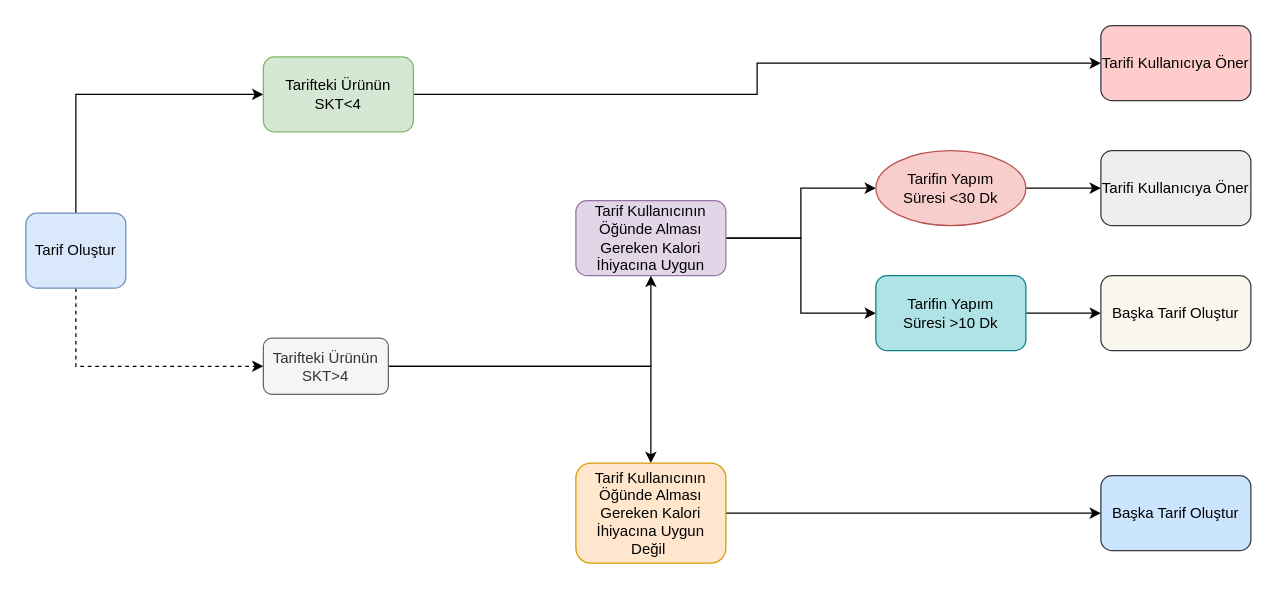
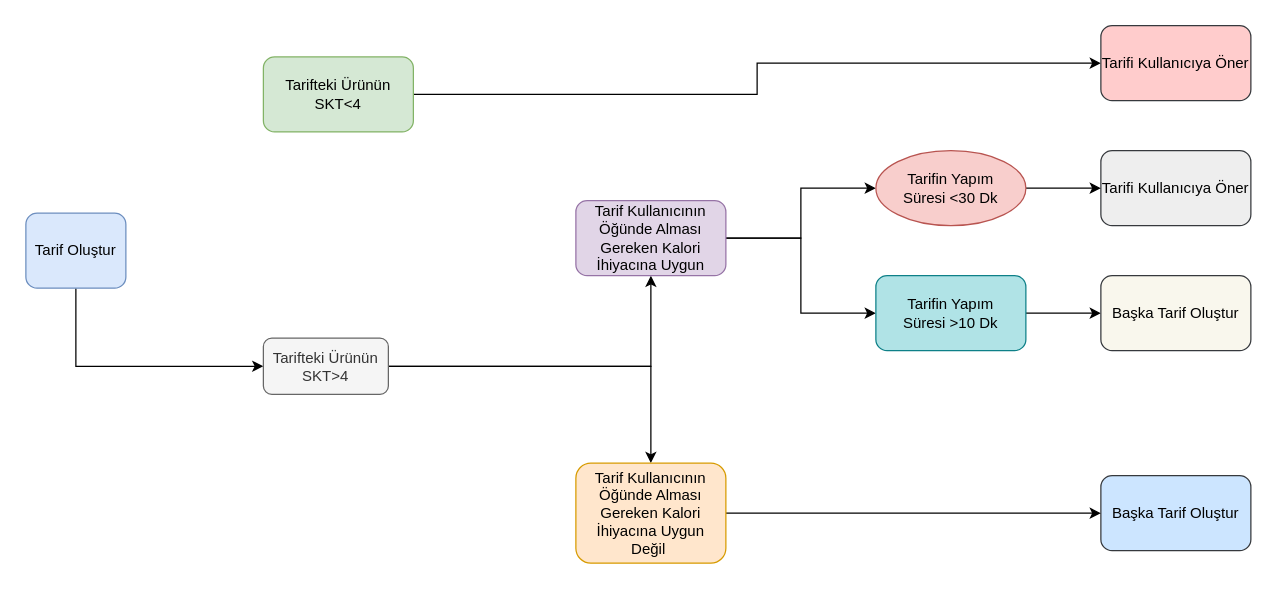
edge "Tarif Oluştur" -> "Tarifteki Ürünün SKT<4": removed
edge "Tarif Oluştur" -> "Tarifteki Ürünün SKT>4": style dashed -> solid
